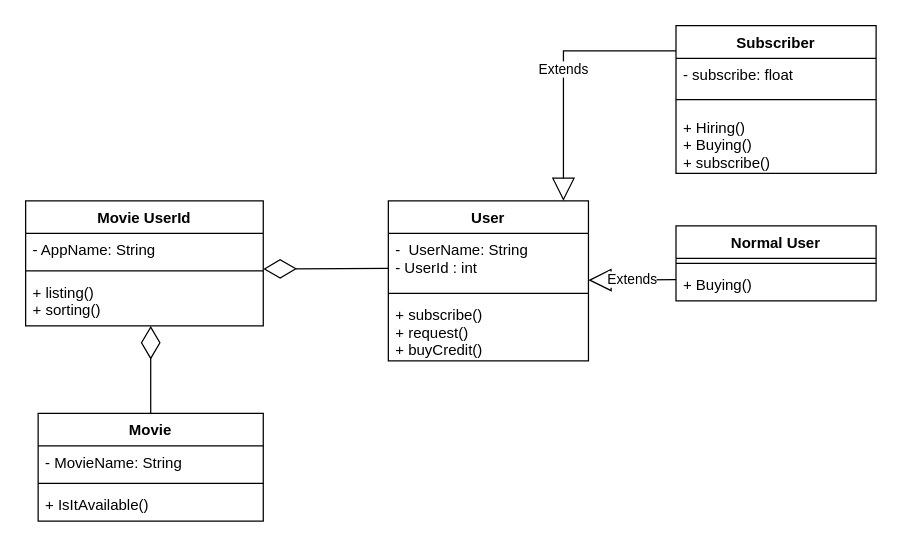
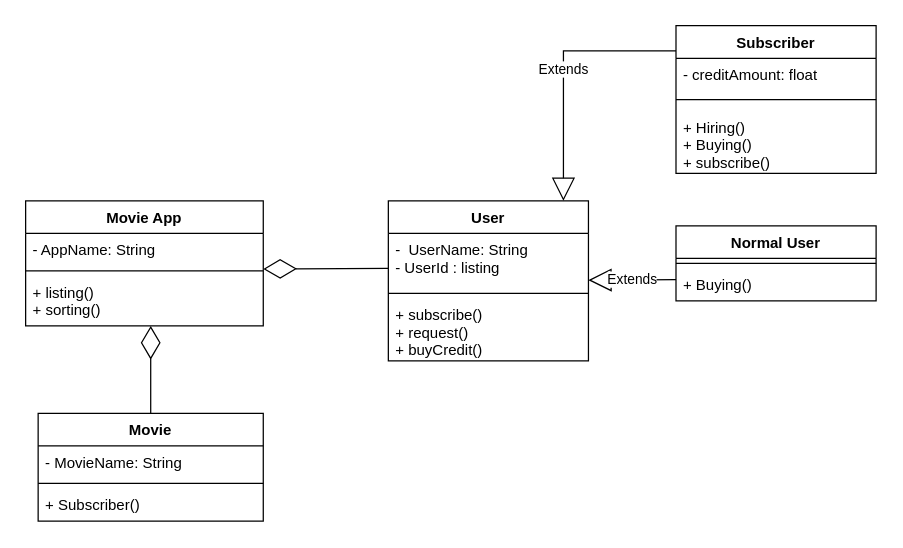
node "- subscribe: float": label "- subscribe: float" -> "- creditAmount: float"
node "Movie UserId": label "Movie UserId" -> "Movie App"
node "- UserName: String - UserId : int": label "- UserName: String - UserId : int" -> "- UserName: String - UserId : listing"
node "+ IsItAvailable()": label "+ IsItAvailable()" -> "+ Subscriber()"
